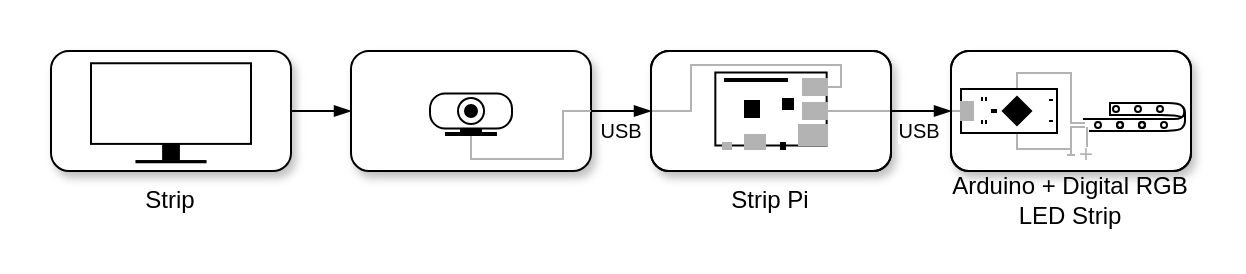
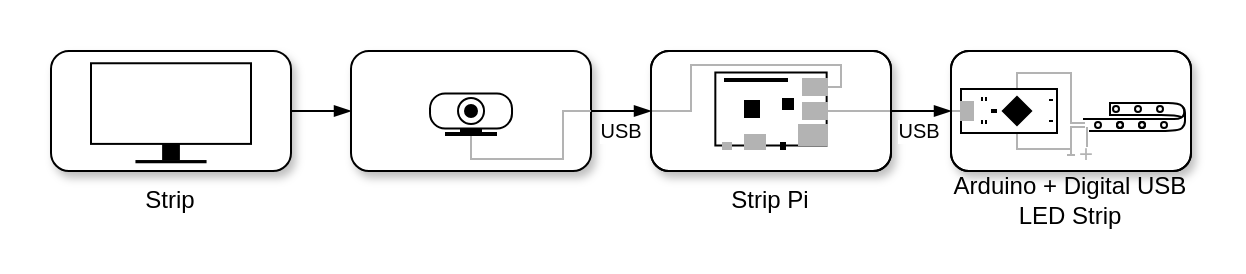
node "Arduino + Digital RGB LED Strip": label "Arduino + Digital RGB LED Strip" -> "Arduino + Digital USB LED Strip"
